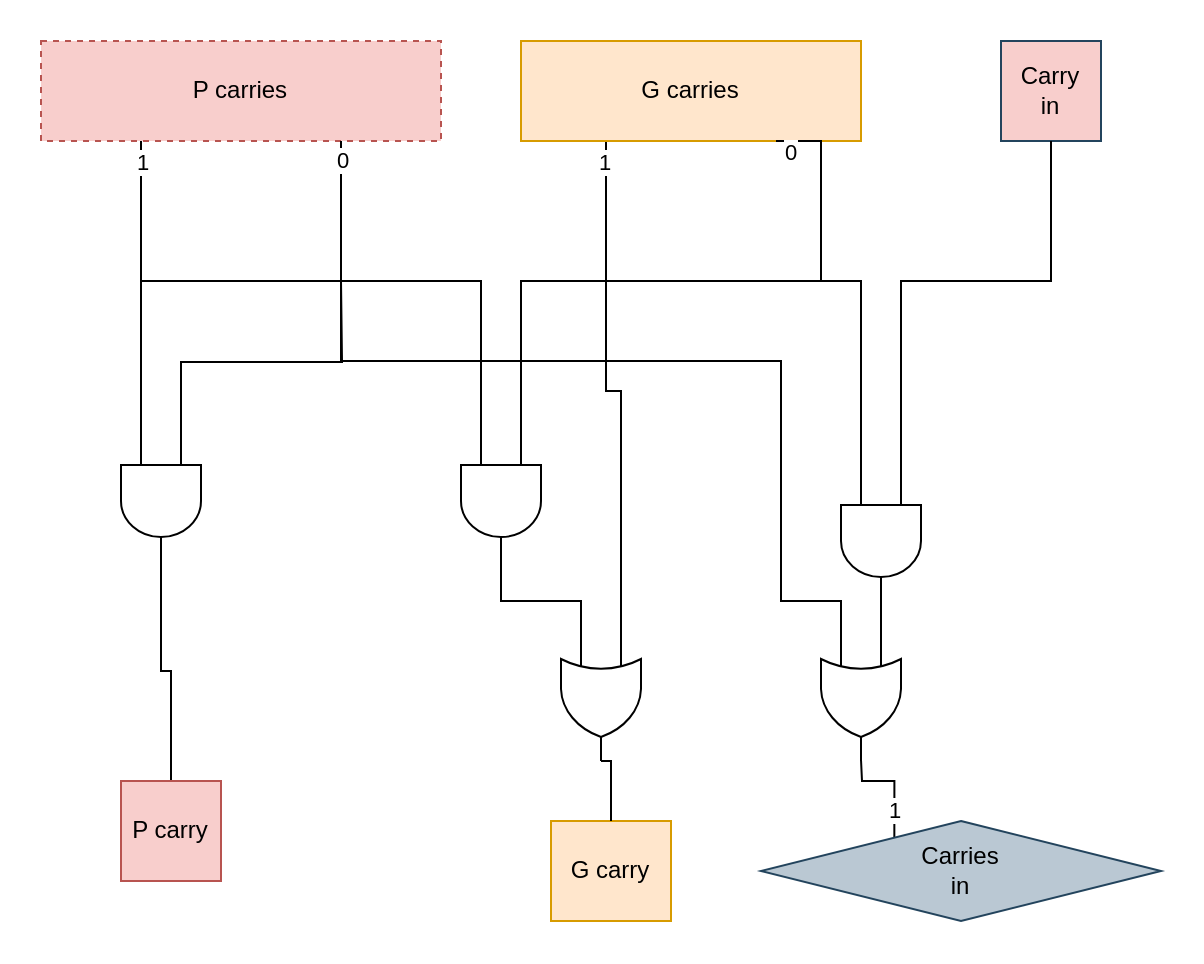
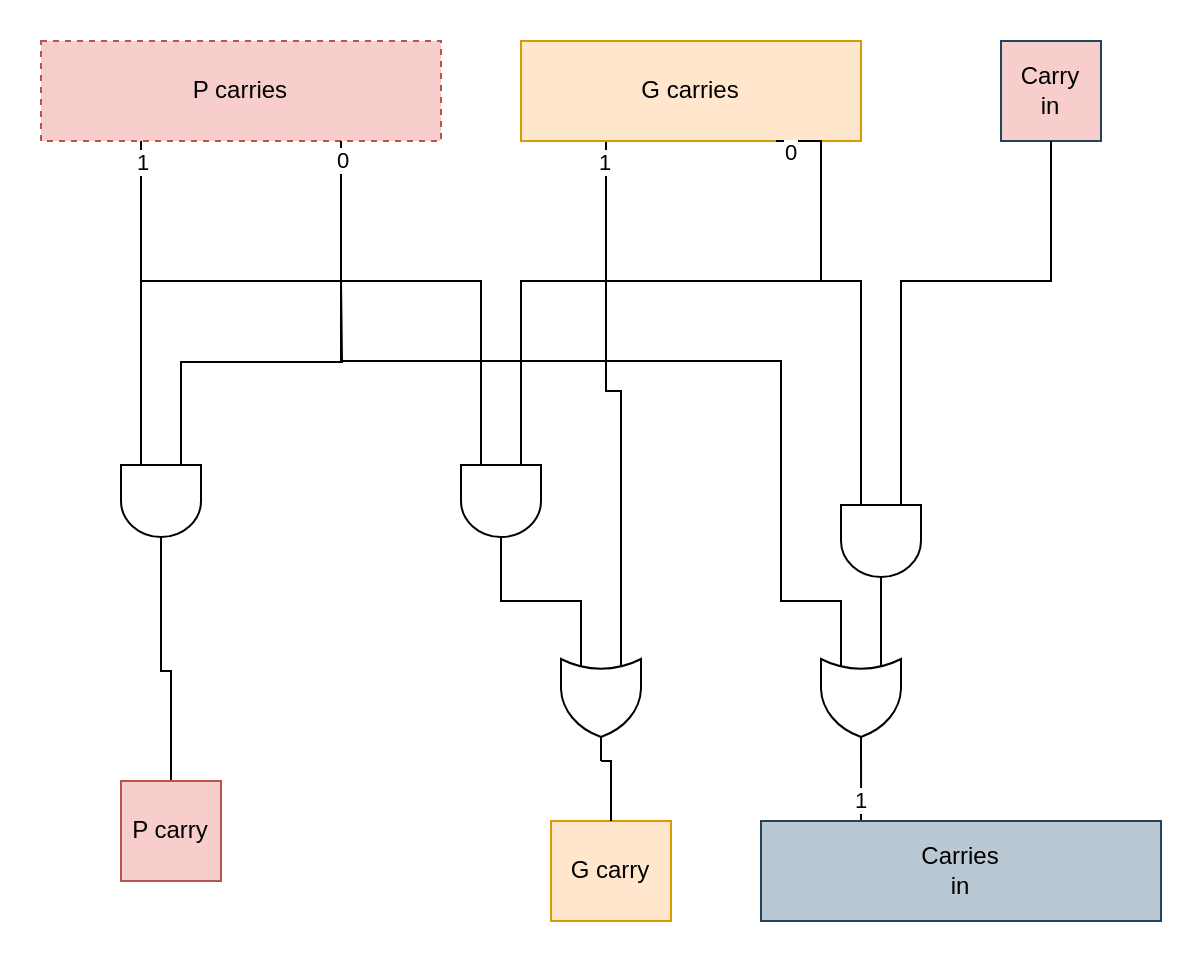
node "Carries in": shape diamond -> rectangle
